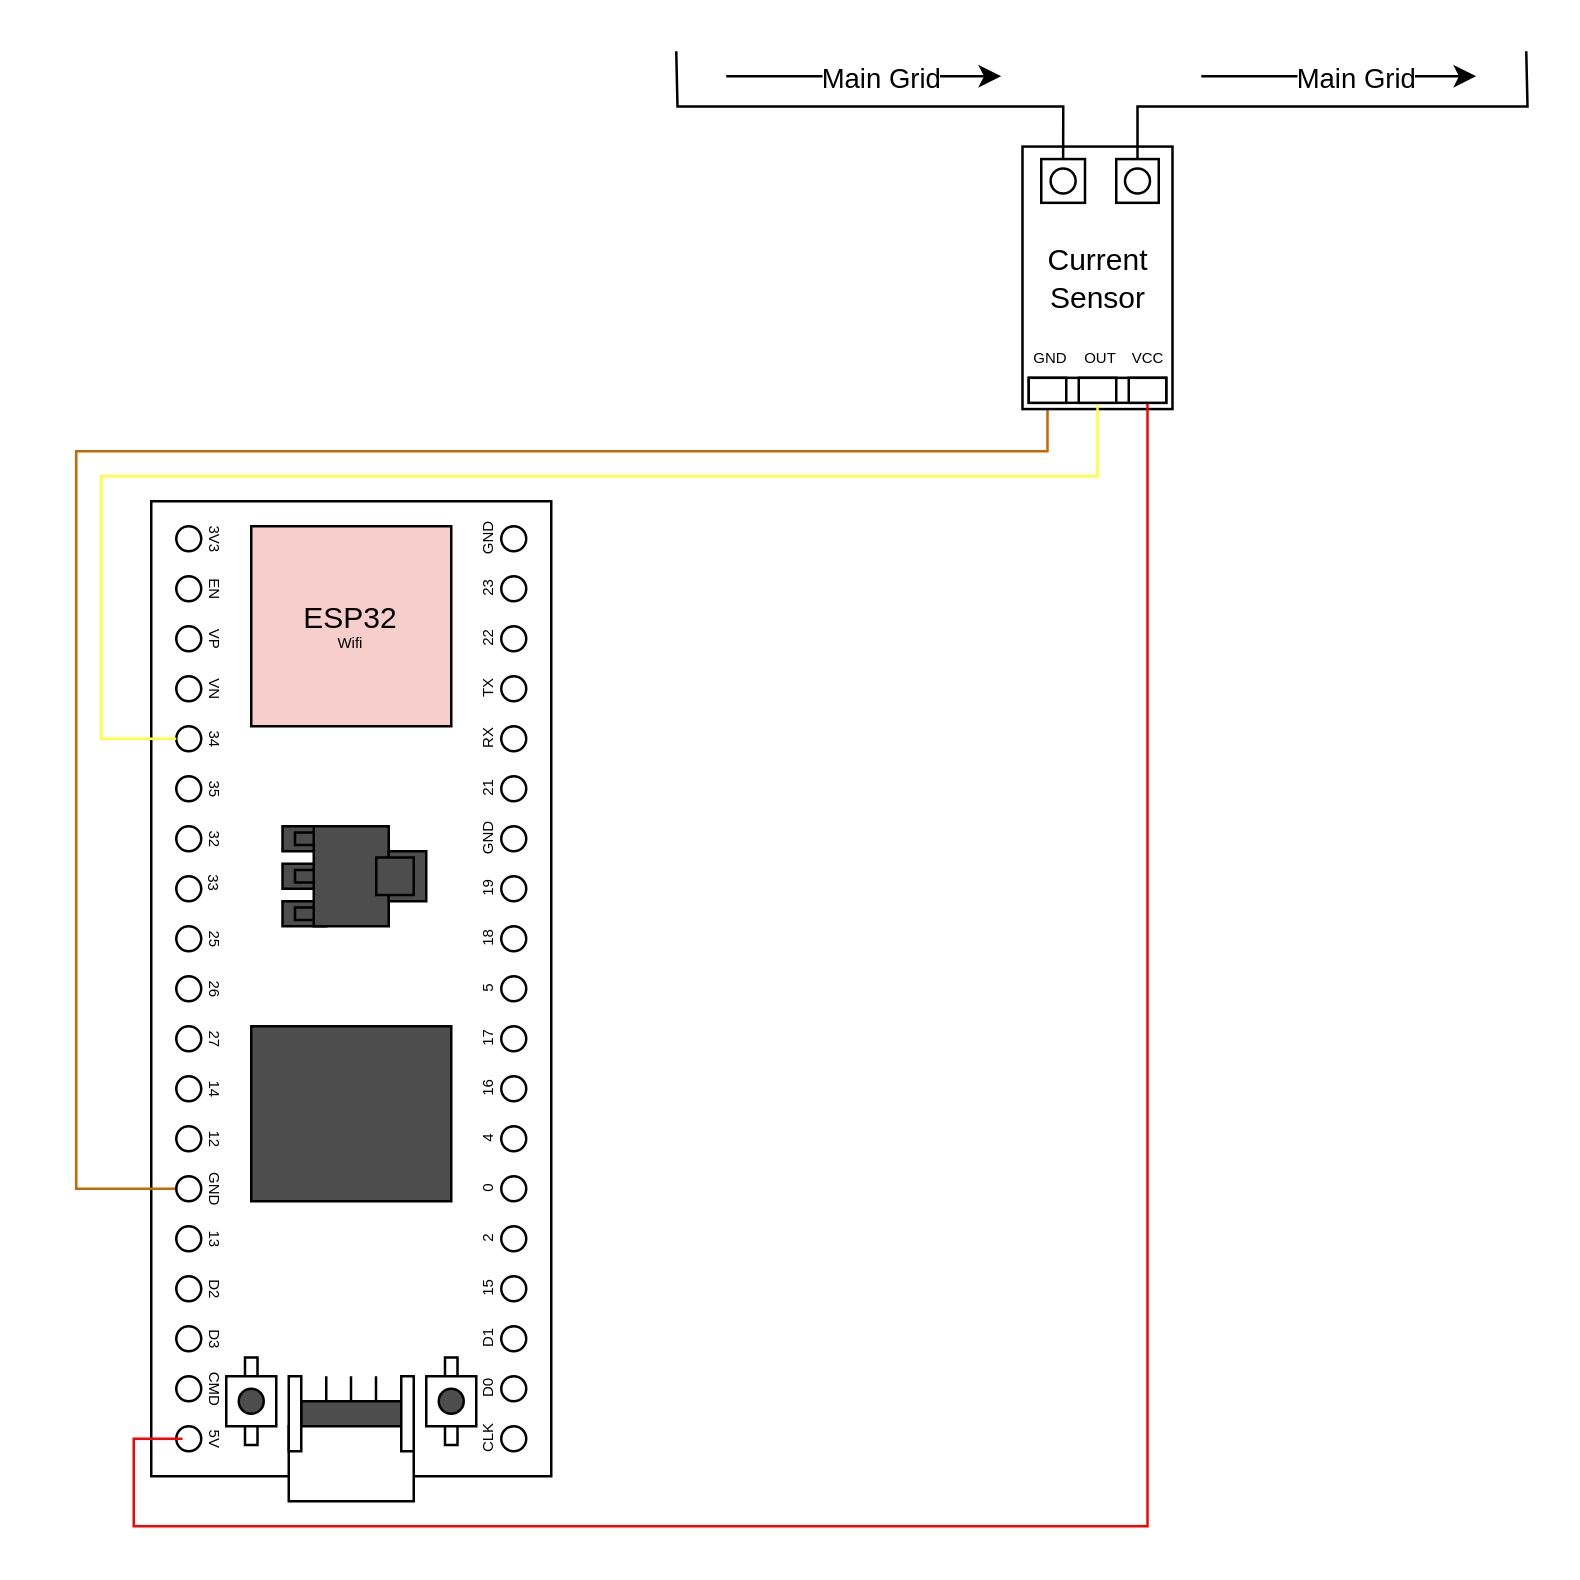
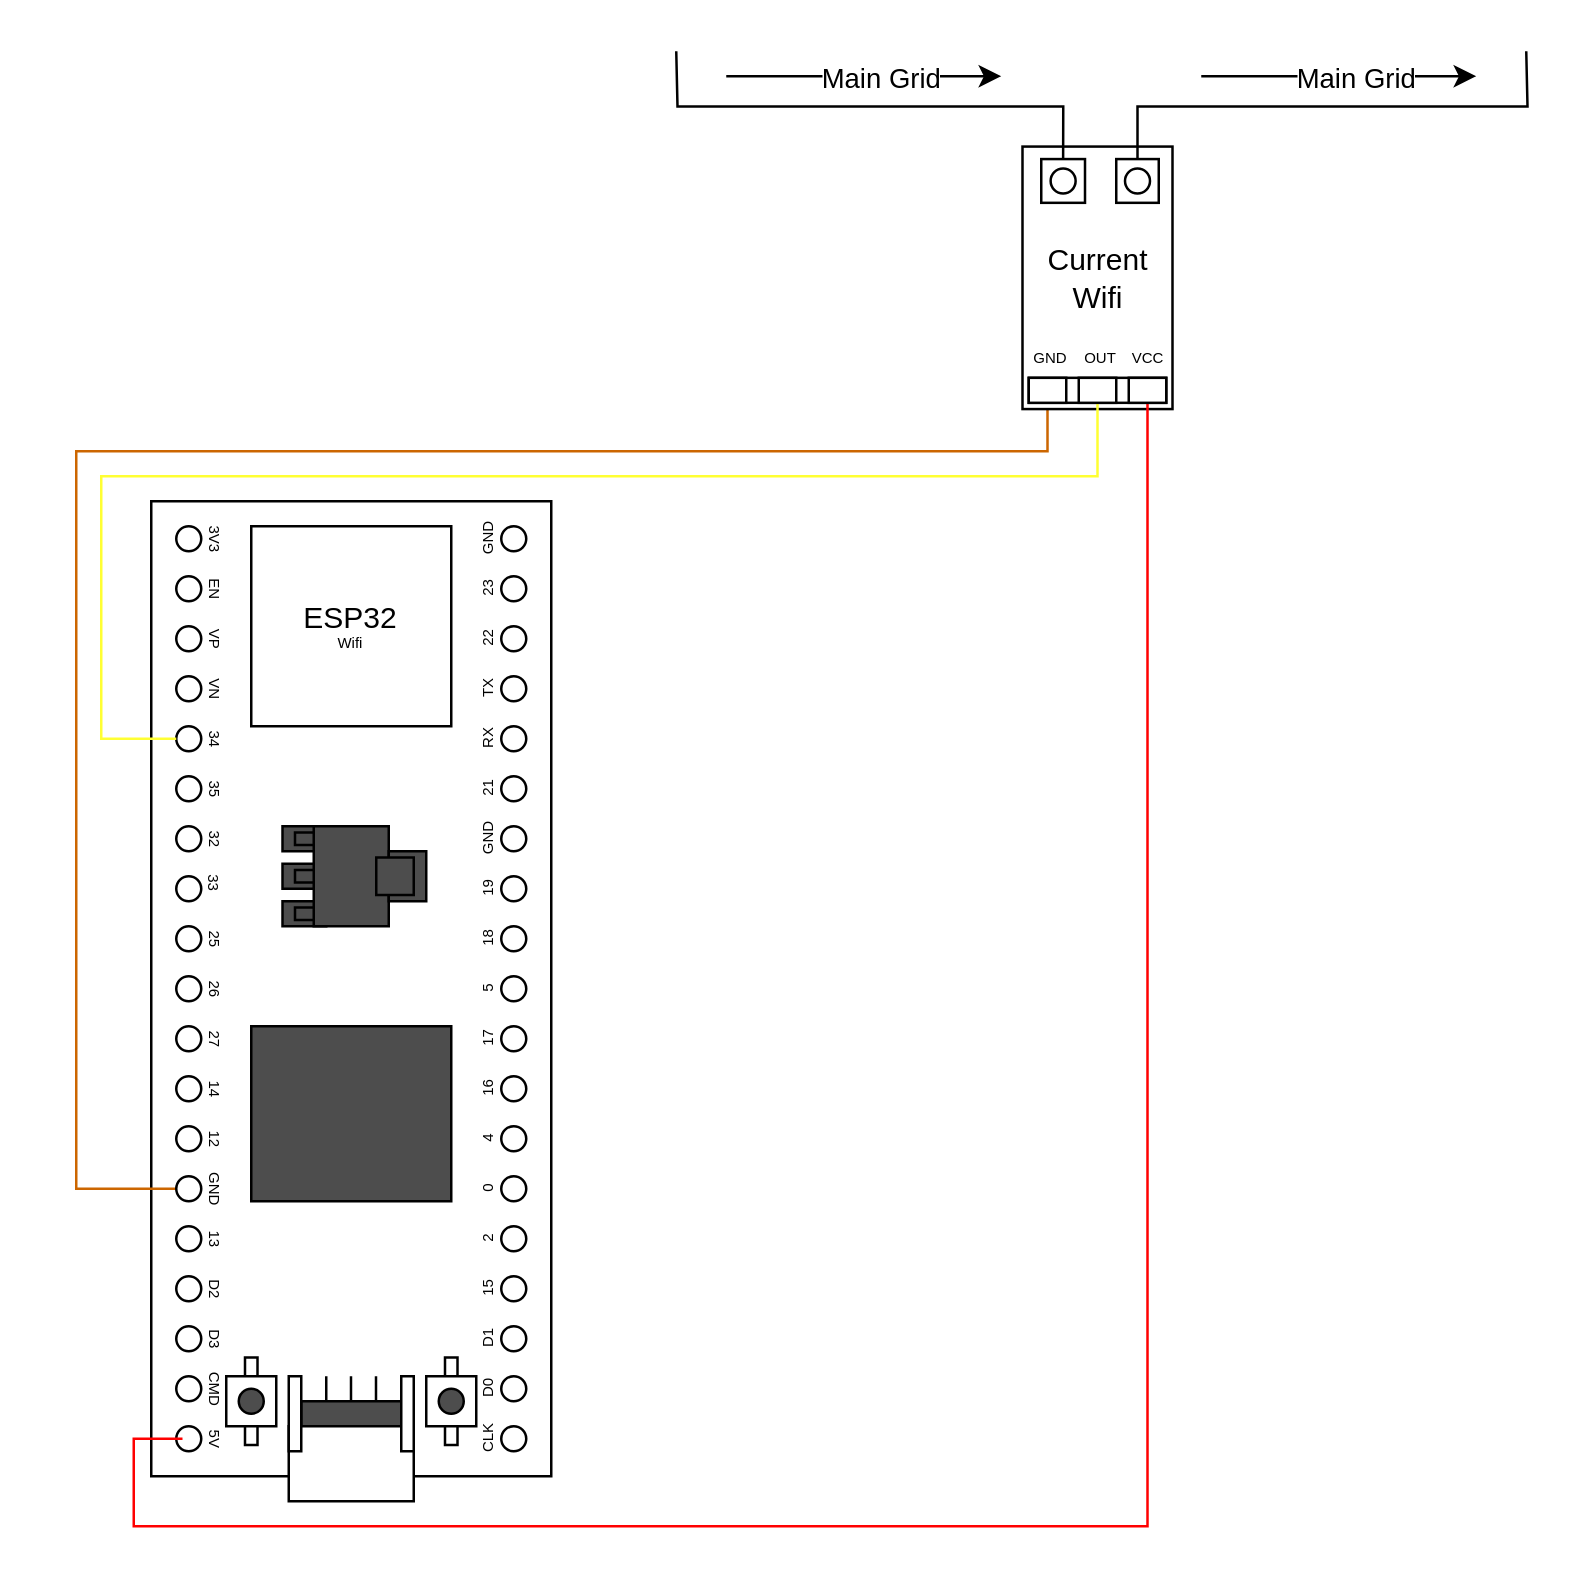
node "Current Sensor": label "Current Sensor" -> "Current Wifi"
node "ESP32 Wifi": fillcolor #f8cecc -> #ffffff
